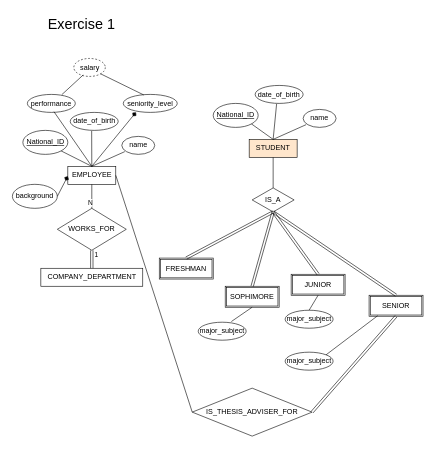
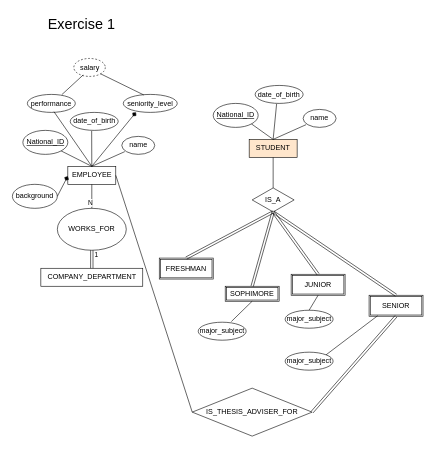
node "WORKS_FOR": shape diamond -> ellipse
node "SOPHIMORE": size 54x21 -> 54x15
